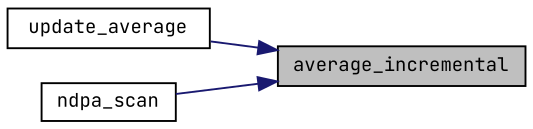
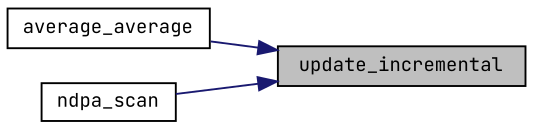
node "update_average": label "update_average" -> "average_average"
node "average_incremental": label "average_incremental" -> "update_incremental"
